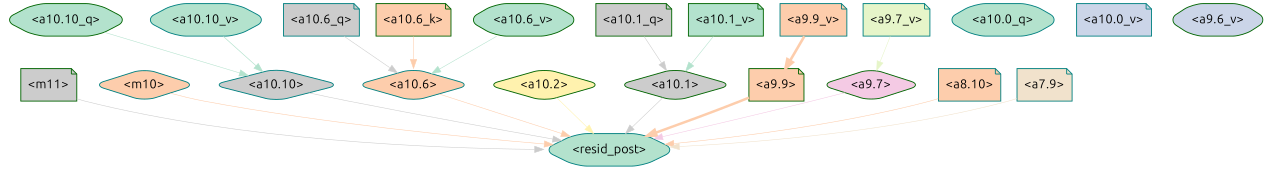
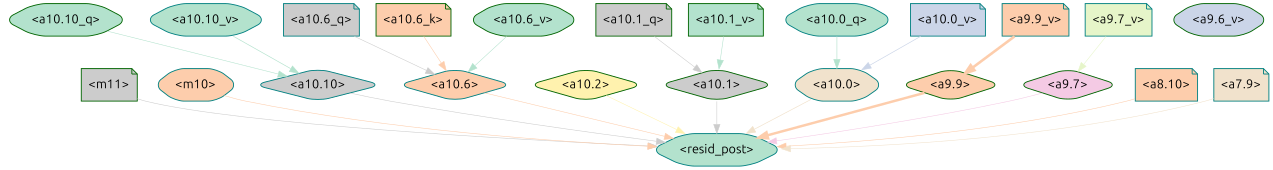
node "<m10>": shape diamond -> hexagon
node "<a9.9>": shape note -> diamond
node "<a10.0>": added
